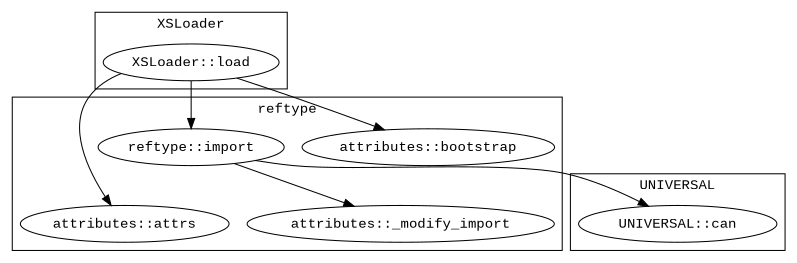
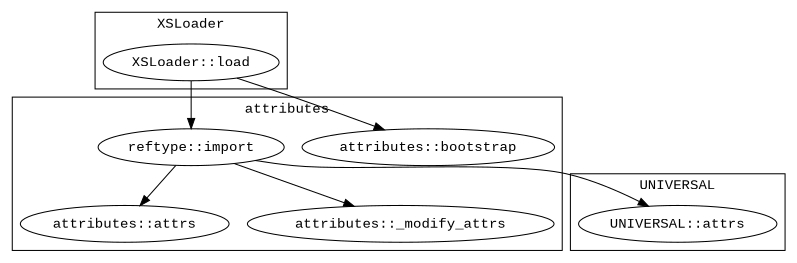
cluster "reftype": label "reftype" -> "attributes"
edge "XSLoader::load" -> "attributes::attrs": now "reftype::import" -> "attributes::attrs"
node "attributes::_modify_import": label "attributes::_modify_import" -> "attributes::_modify_attrs"
node "UNIVERSAL::can": label "UNIVERSAL::can" -> "UNIVERSAL::attrs"
